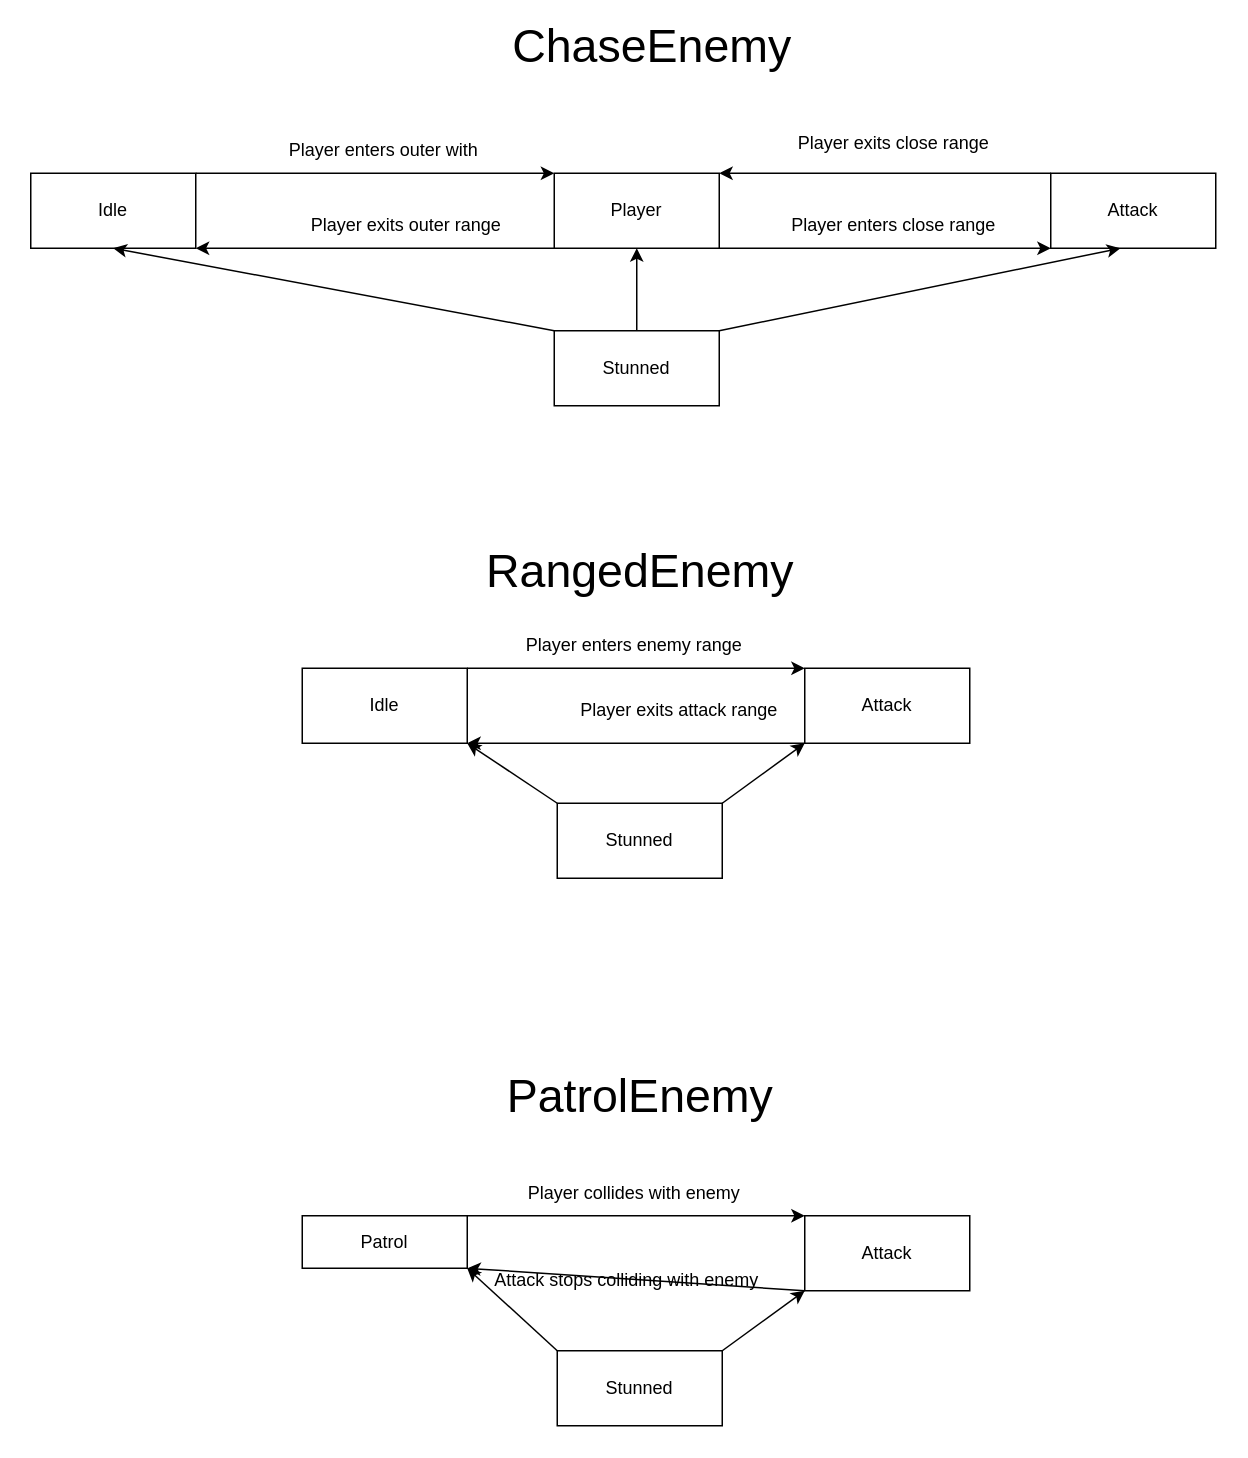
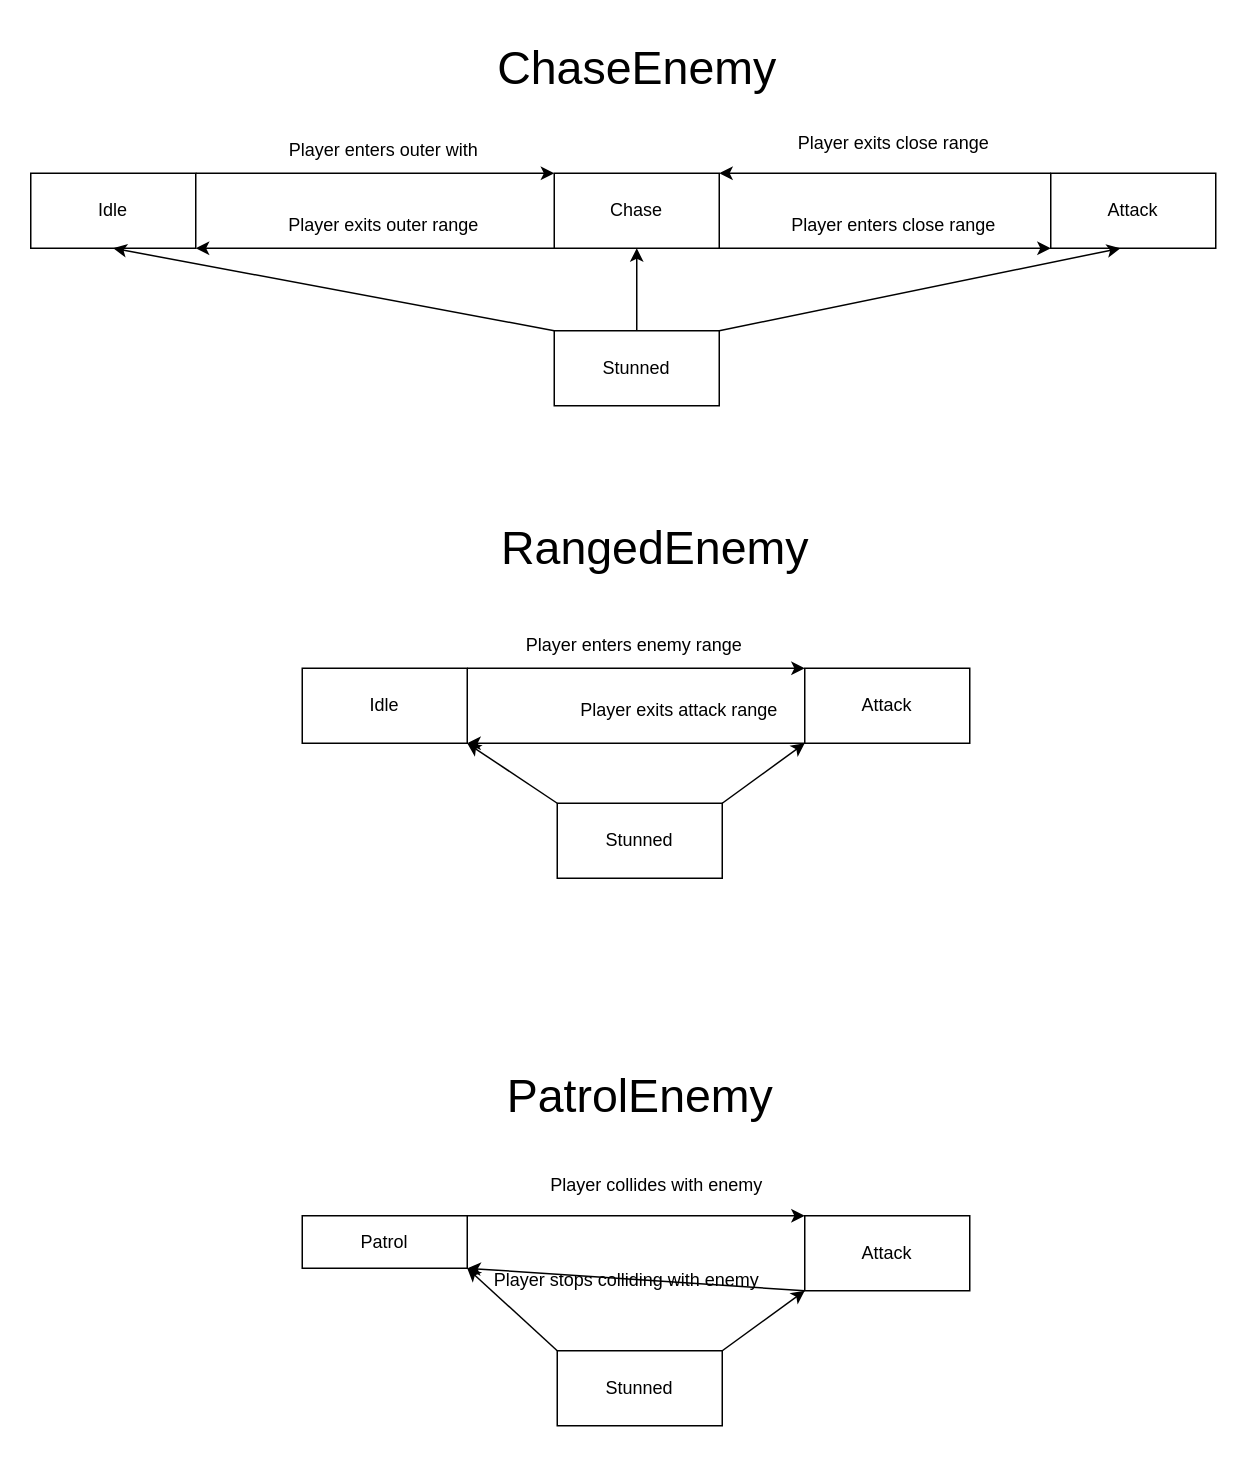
node "ChaseEnemy": moved (652, 46) -> (637, 68)
node "Player": label "Player" -> "Chase"
node "Player exits outer range": moved (406, 226) -> (383, 226)
node "RangedEnemy": moved (640, 571) -> (655, 548)
node "Player collides with enemy": moved (634, 1193) -> (656, 1186)
node "Attack stops colliding with enemy": label "Attack stops colliding with enemy" -> "Player stops colliding with enemy"
